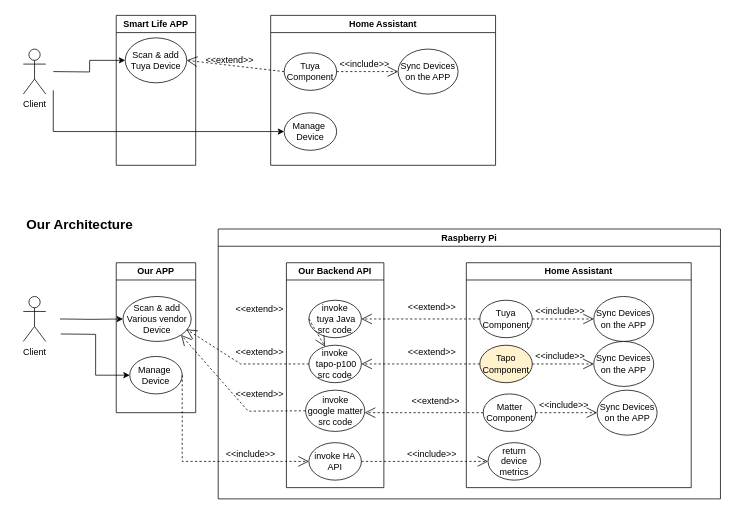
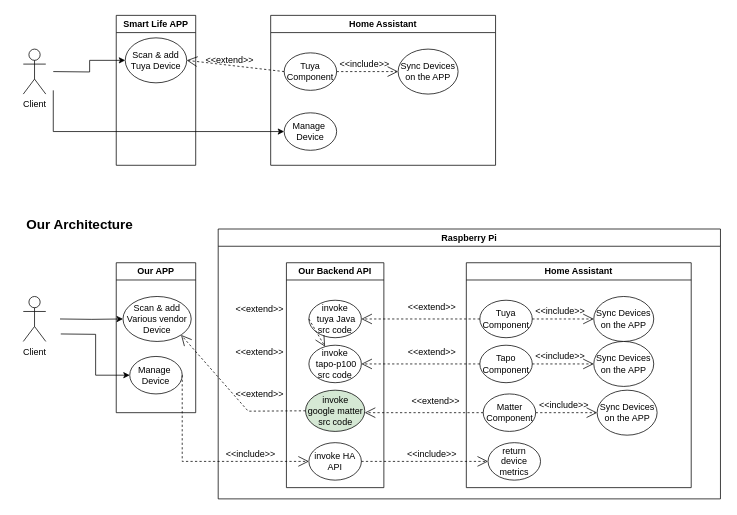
edge "invoke tapo-p100 src code" -> "Scan & add Various vendor Device": removed
node "Tapo Component": fillcolor #fff2cc -> #ffffff
node "invoke google matter src code": fillcolor #ffffff -> #d5e8d4
